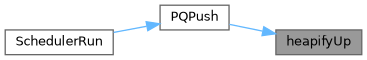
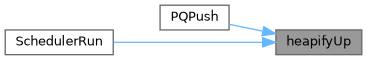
edge "SchedulerRun" -> "PQPush": now "SchedulerRun" -> "heapifyUp"
